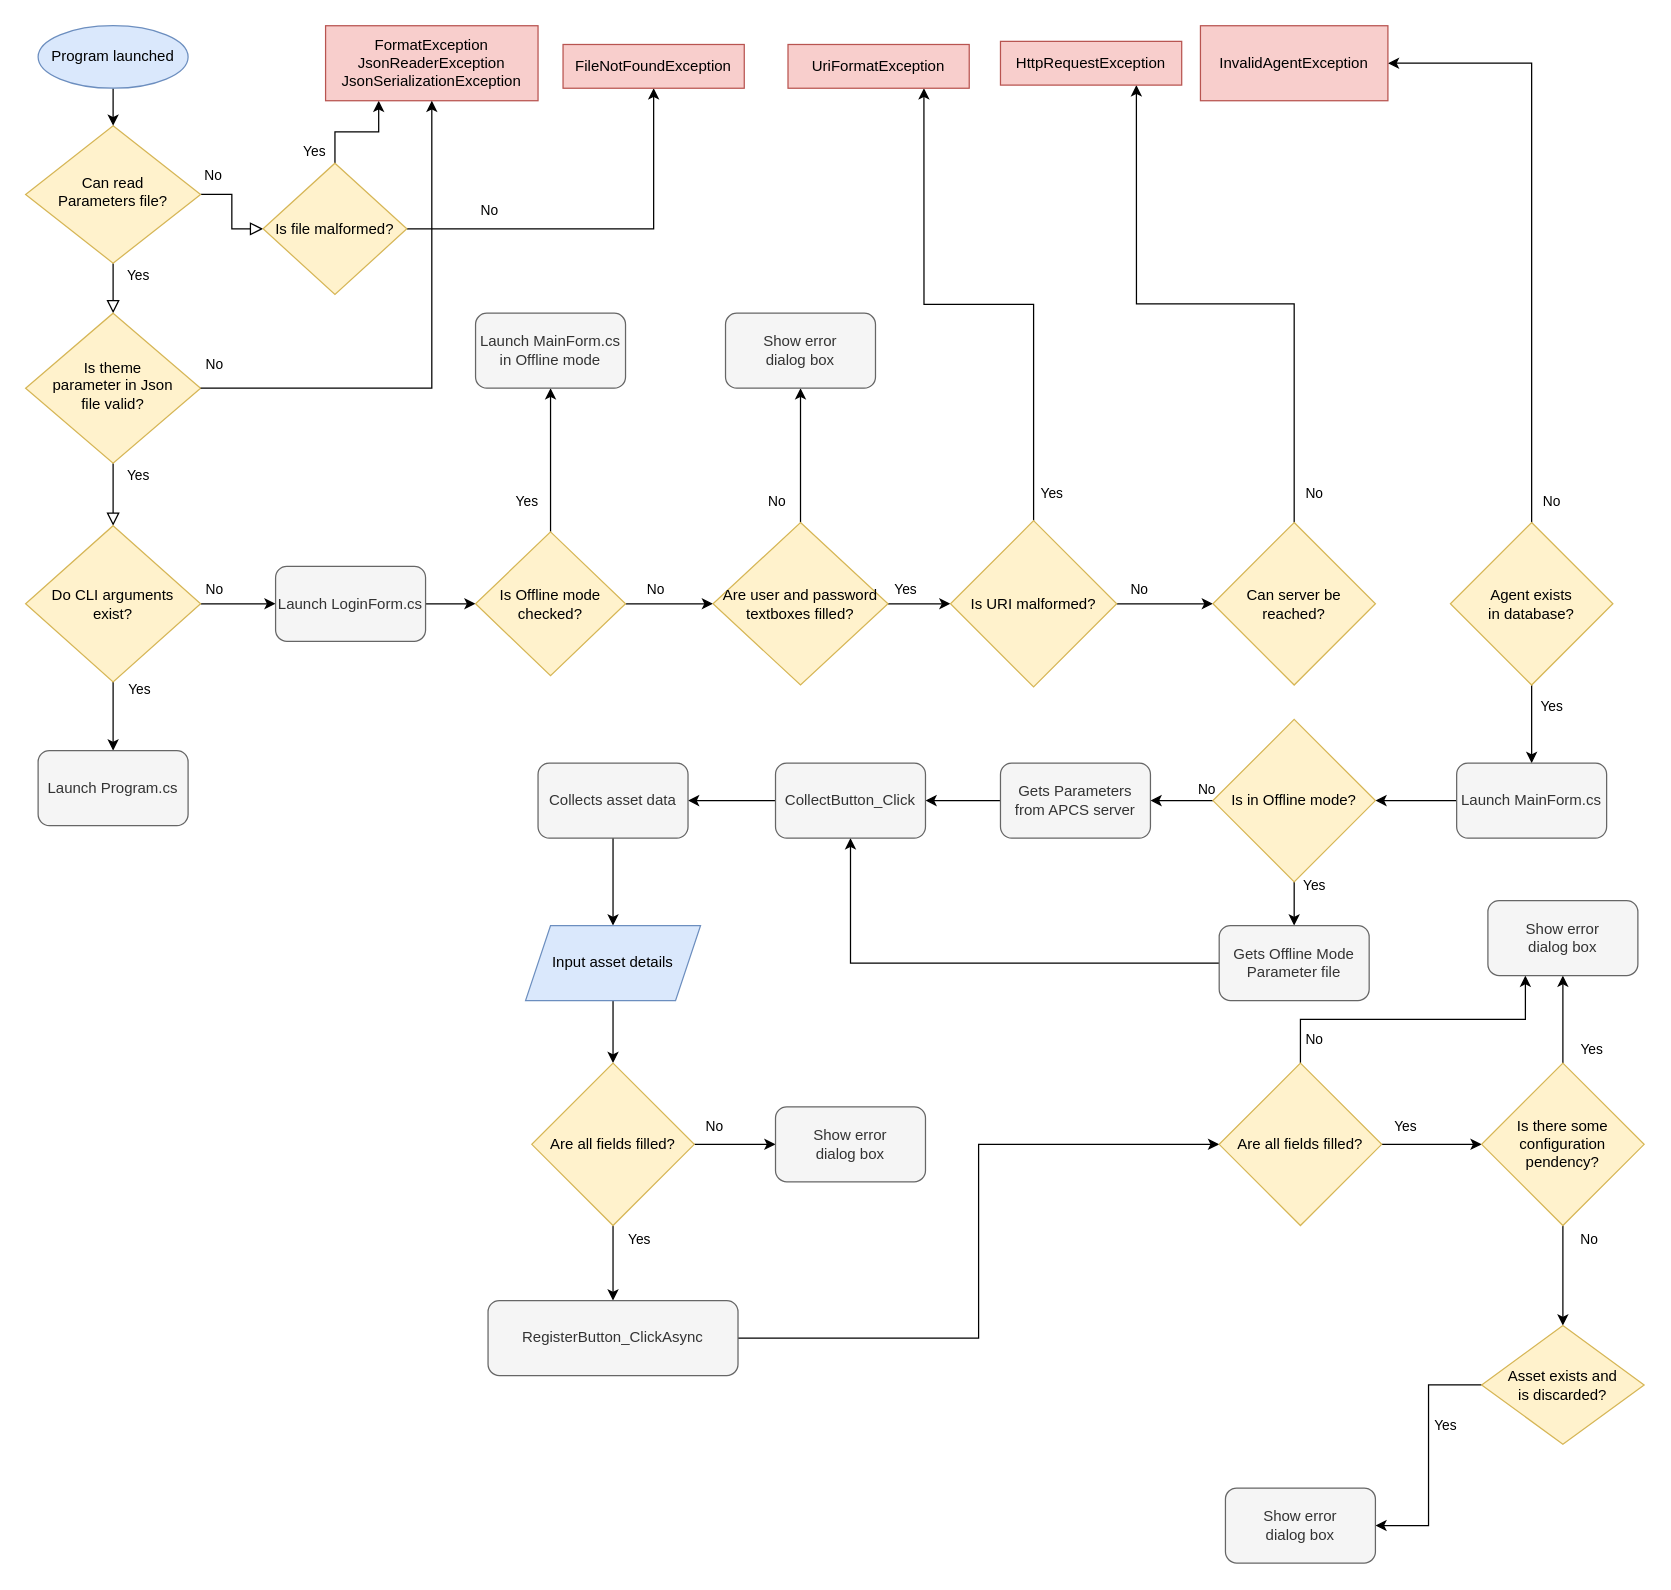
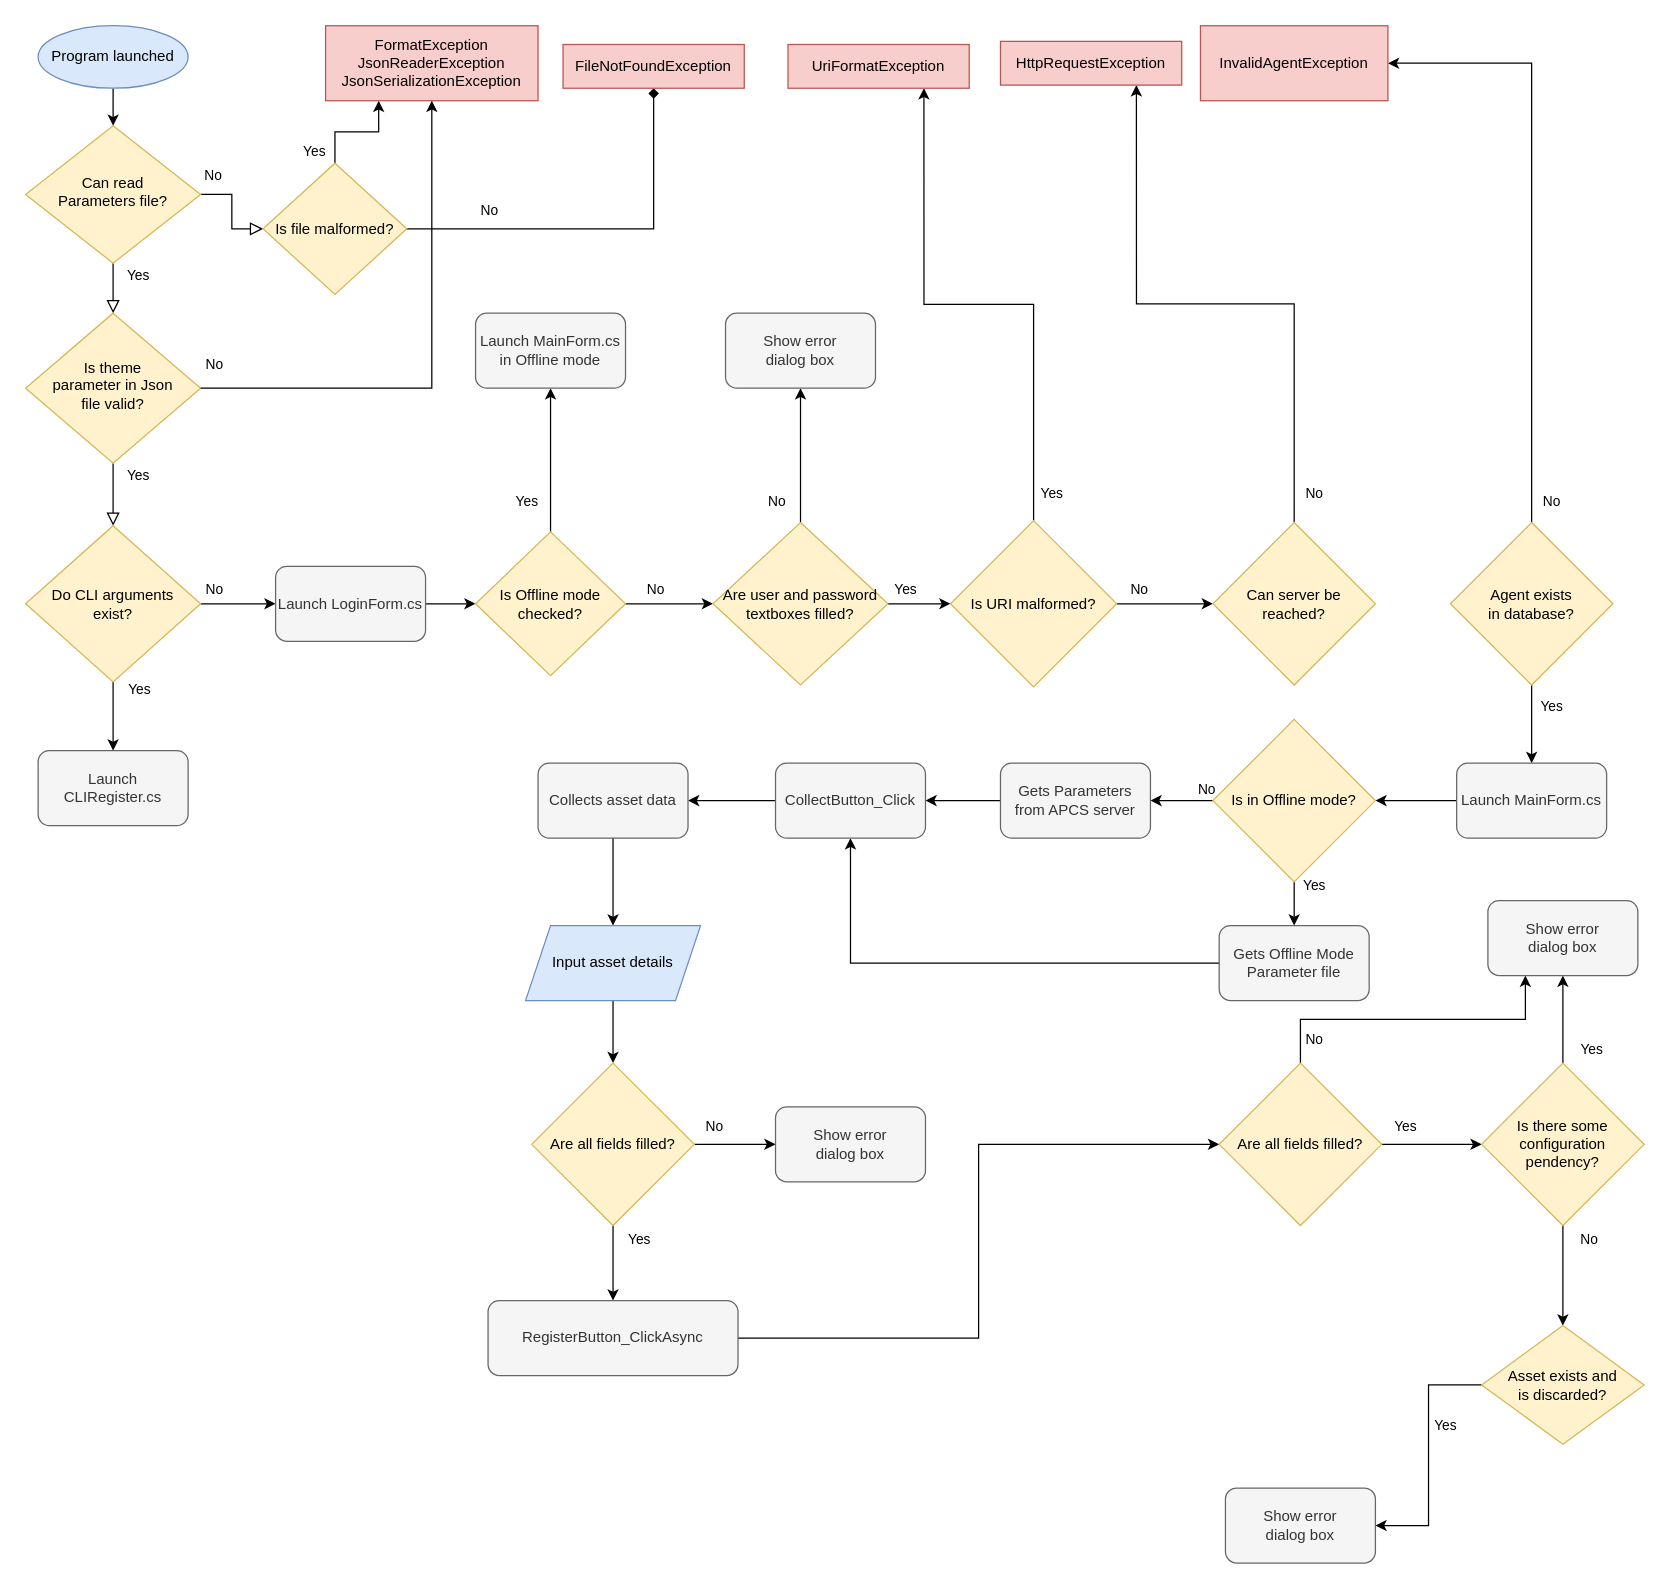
edge "Is file malformed?" -> "FileNotFoundException": arrowhead classic -> diamond
node "Launch Program.cs": label "Launch Program.cs" -> "Launch CLIRegister.cs"
